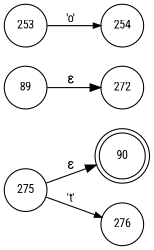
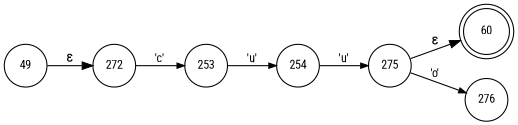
edge "253" -> "254": label "'o'" -> "'u'"
edge "272" -> "253": added, label "'c'"
edge "254" -> "275": added, label "'u'"
node "89": label "89" -> "49"
node "90": label "90" -> "60"
edge "275" -> "276": label "'t'" -> "'o'"
